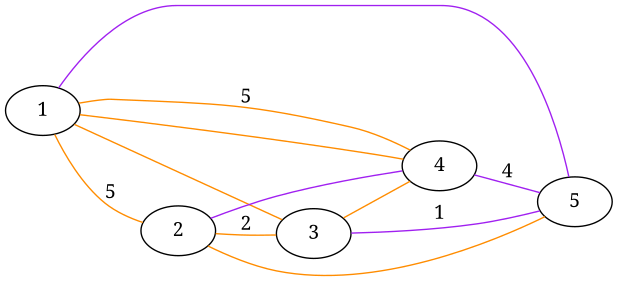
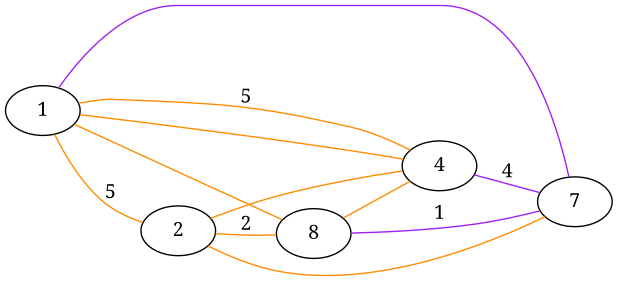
edge "4" -- "2": color purple -> darkorange
node "5": label "5" -> "7"
node "3": label "3" -> "8"
